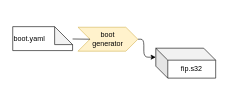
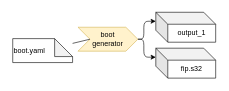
edge "boot generator" -> "output_1": added
node "output_1": added
node "boot.yaml": moved (42, 39) -> (42, 51)
